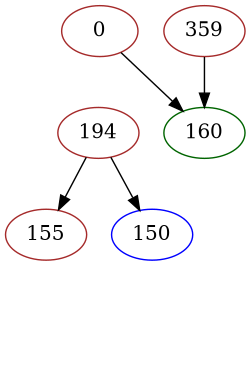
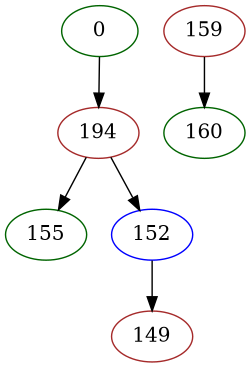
node "0": color brown -> darkgreen
node "359": label "359" -> "159"
edge "0" -> "160": now "0" -> "194"
node "155": color brown -> darkgreen
node "150": label "150" -> "152"
node "149": added
